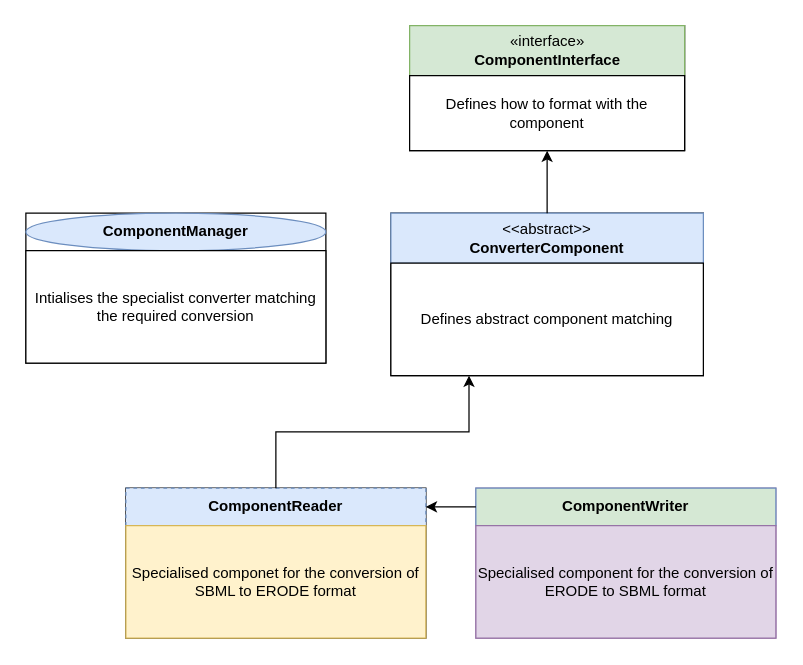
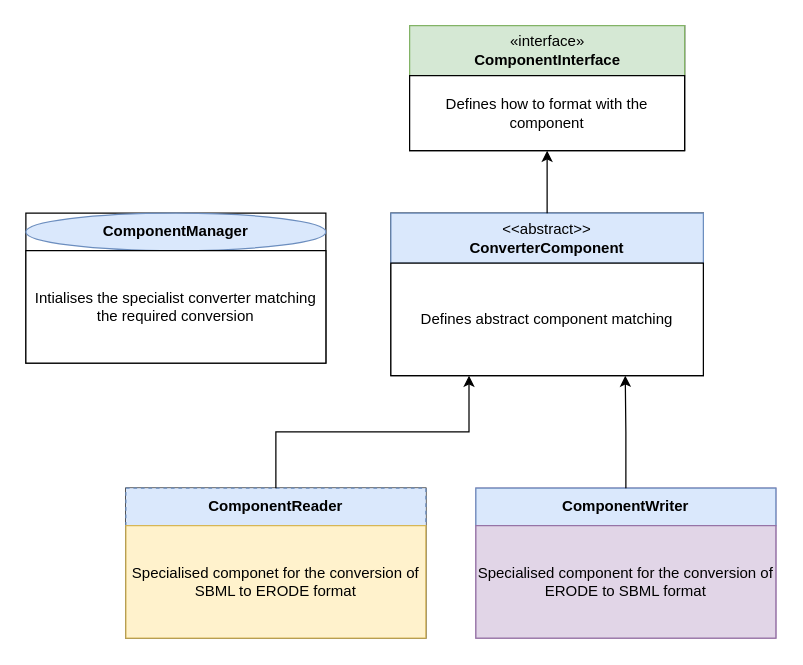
edge "ComponentWriter" -> "ComponentReader": now "ComponentWriter" -> "Defines abstract component matching"
node "ComponentWriter": fillcolor #d5e8d4 -> #dae8fc
